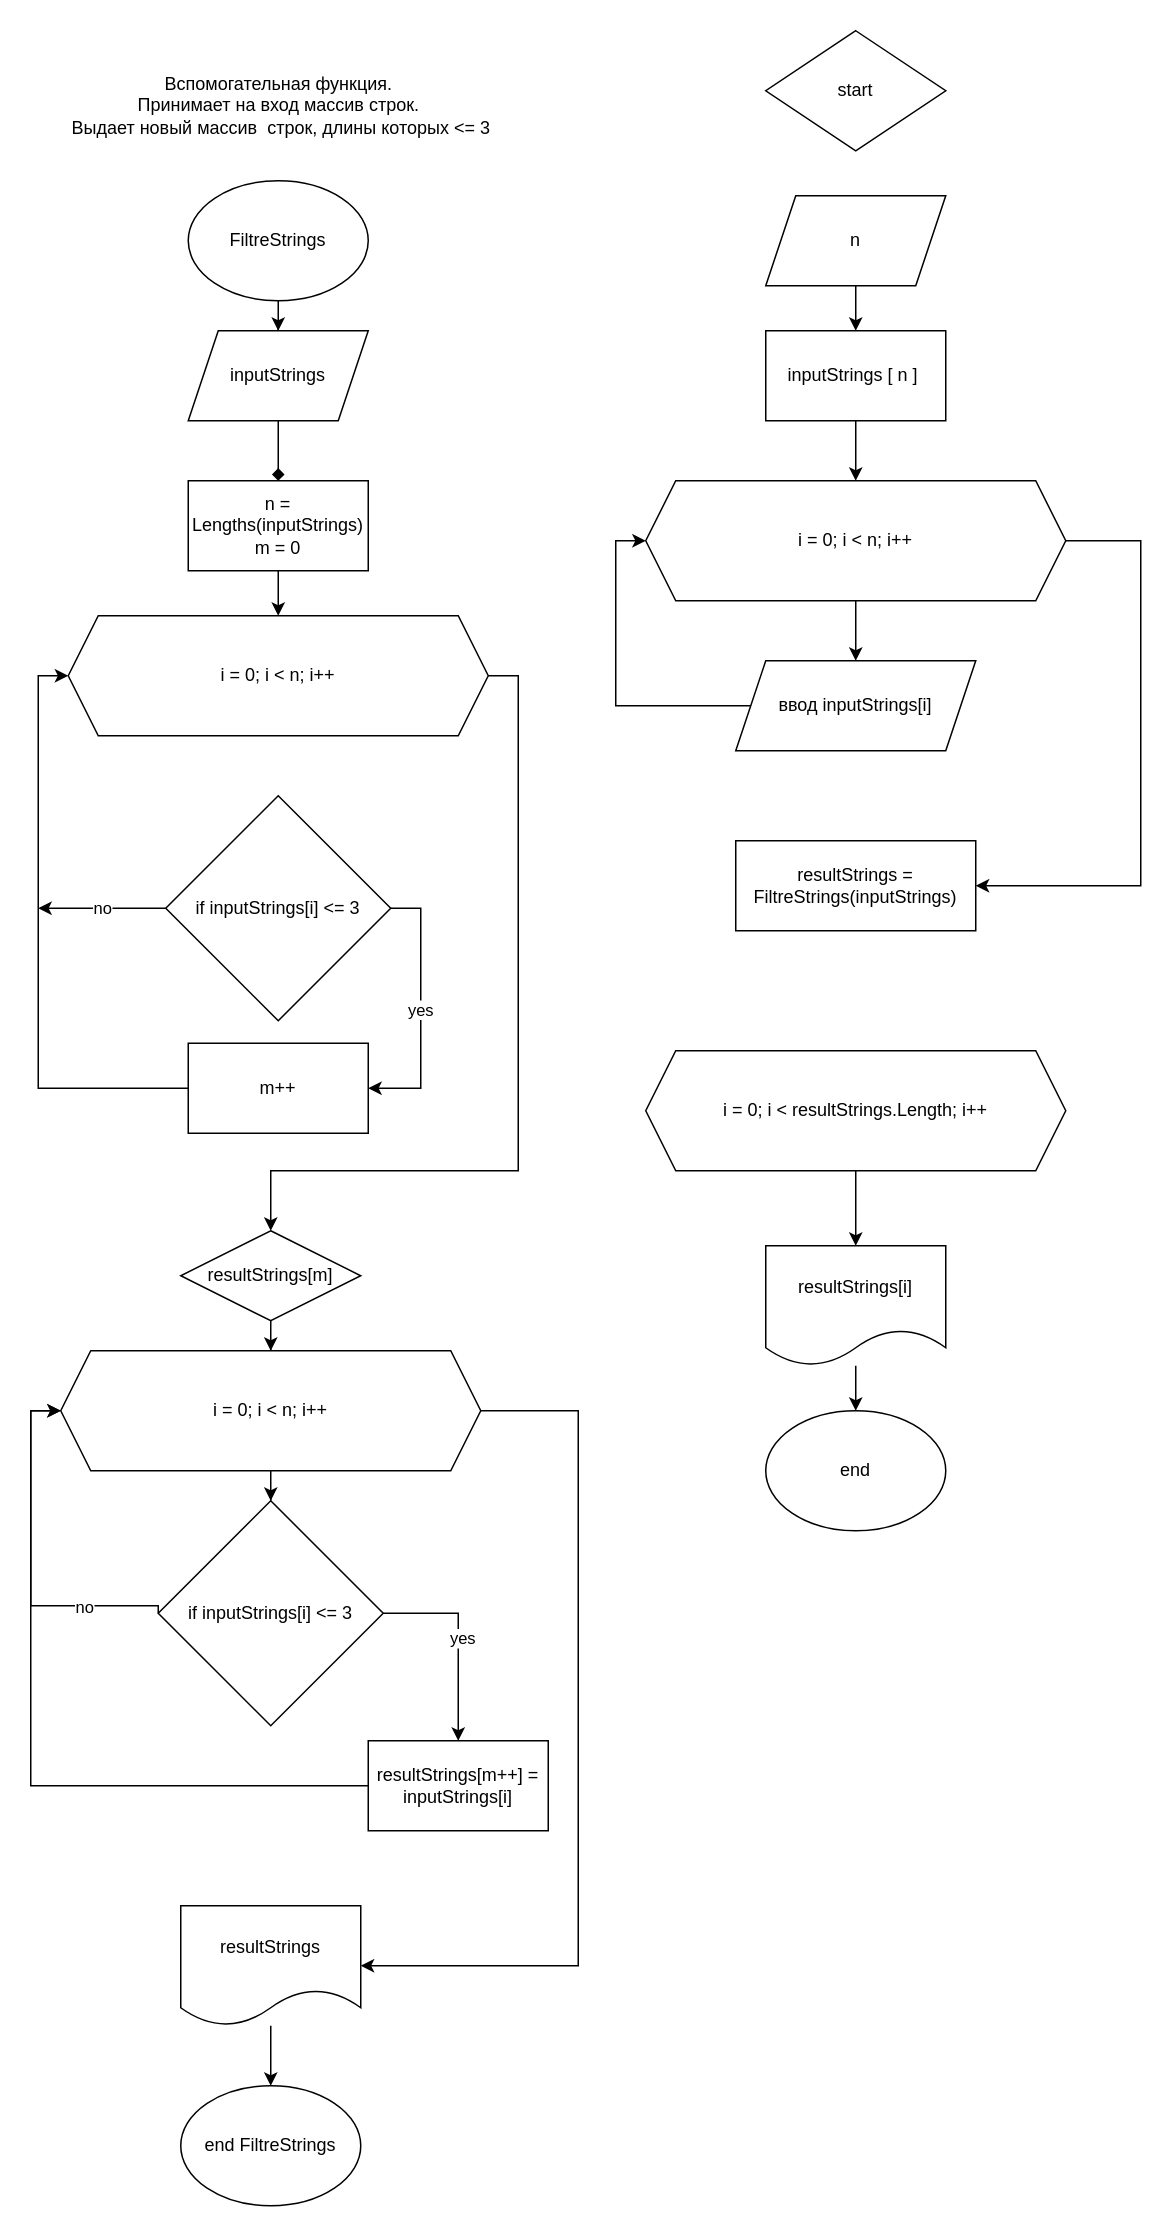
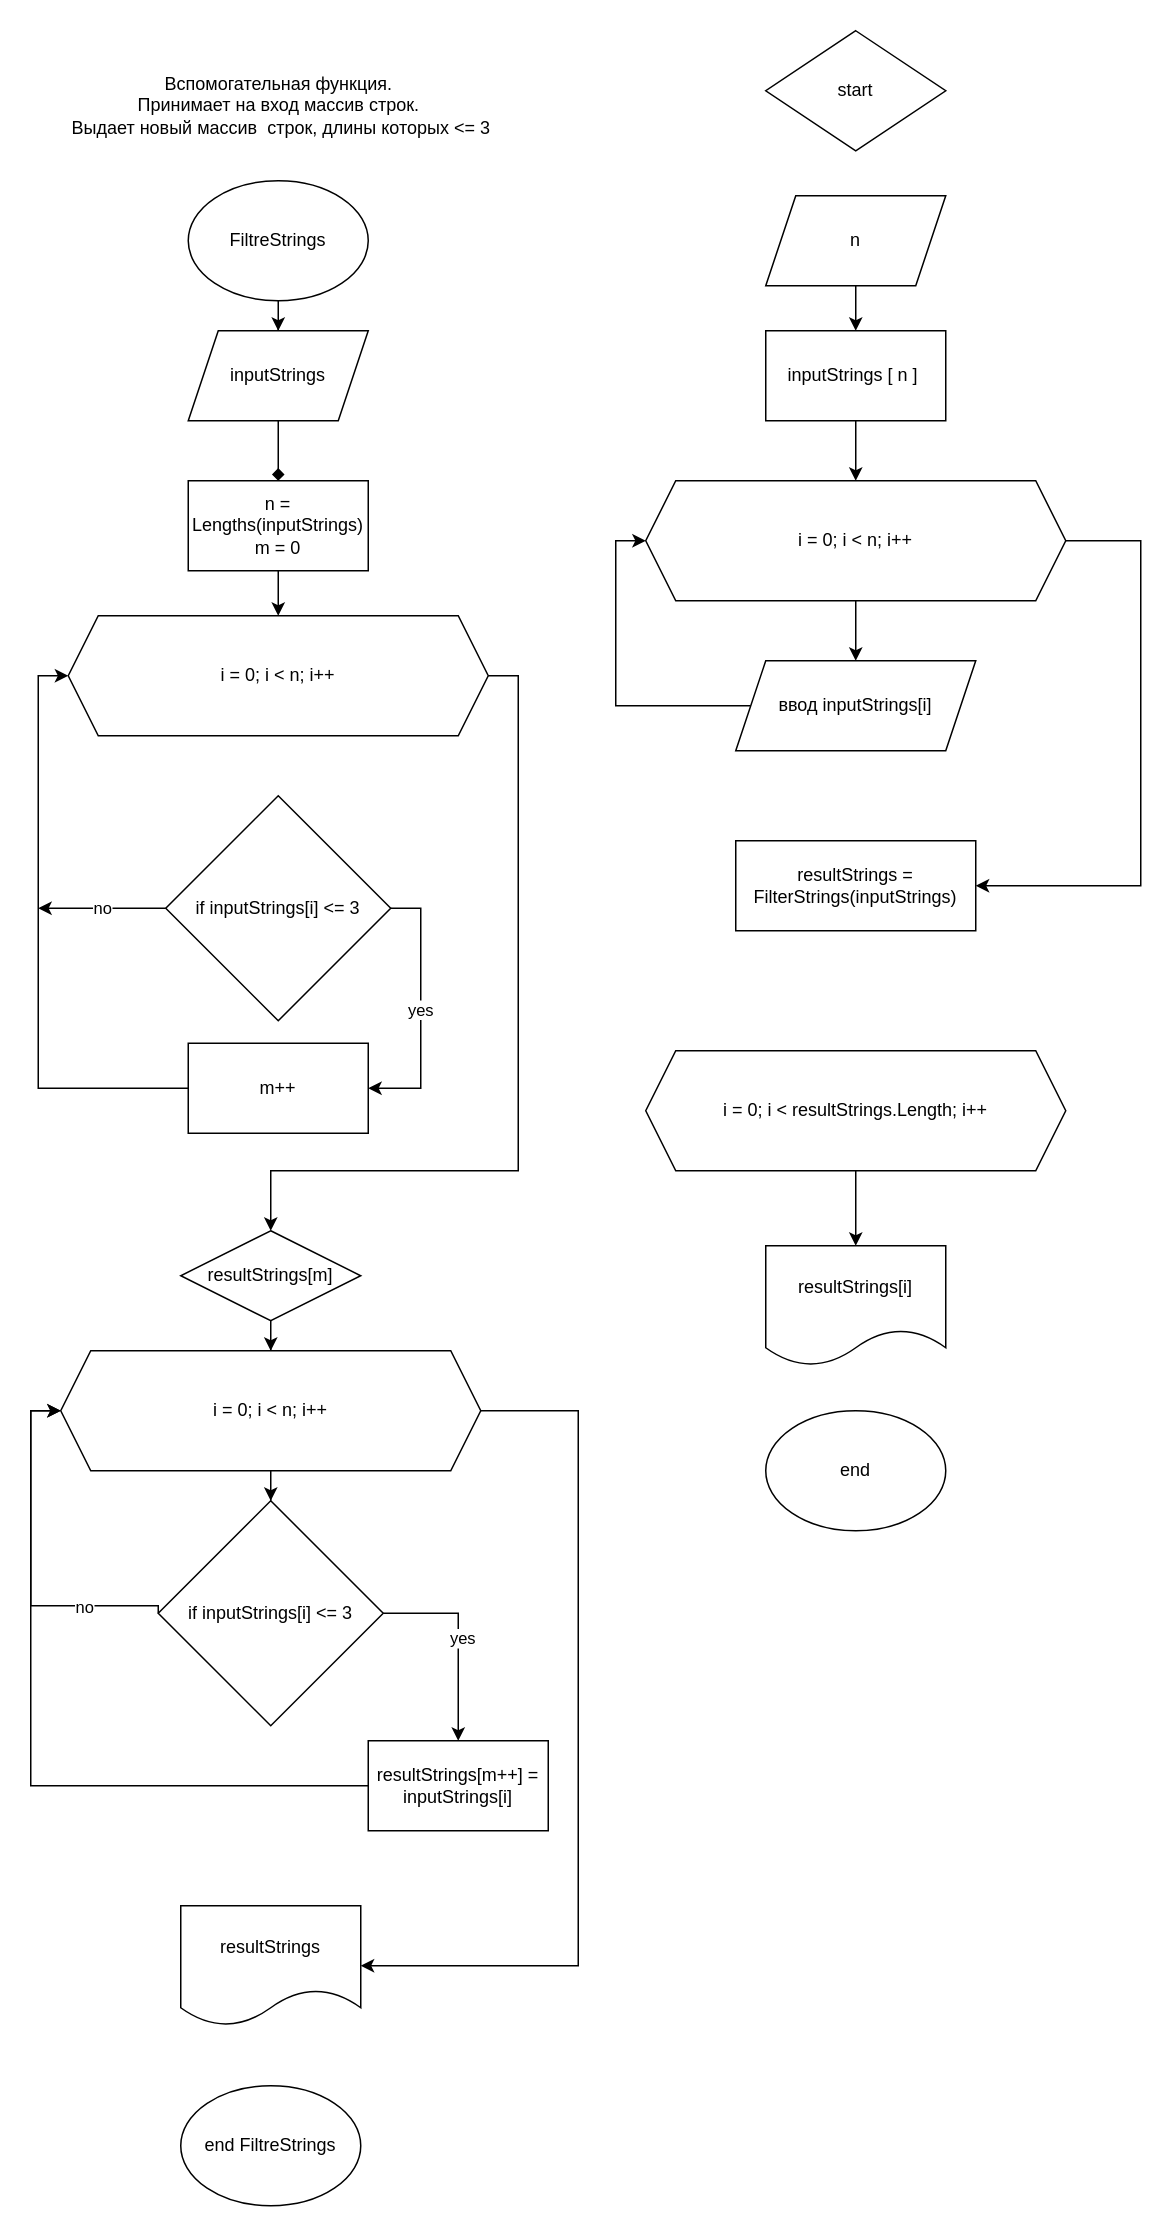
node "resultStrings = FiltreStrings(inputStrings)": label "resultStrings = FiltreStrings(inputStrings)" -> "resultStrings = FilterStrings(inputStrings)"
edge "resultStrings[i]" -> "end": removed
edge "resultStrings" -> "end FiltreStrings": removed
